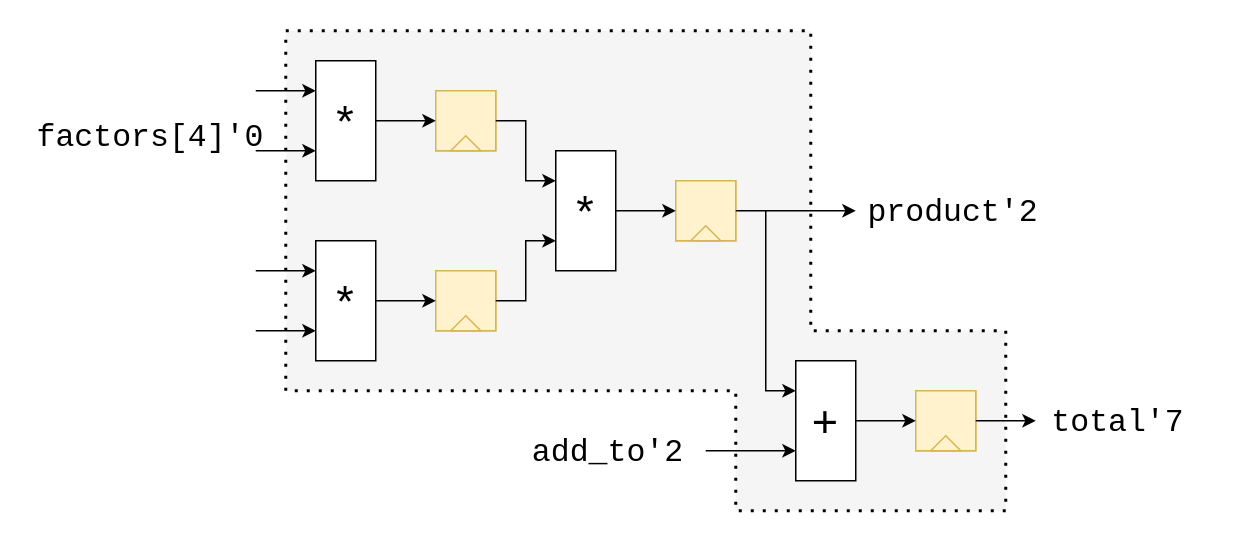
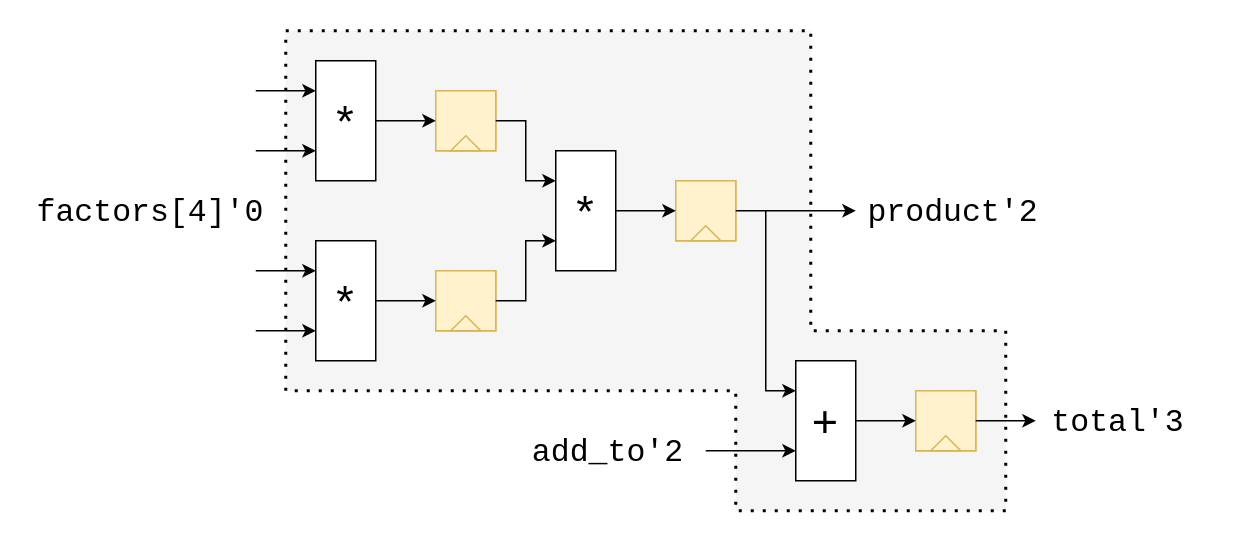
node "factors[4]'0": moved (151, 136) -> (151, 211)
node "total'7": label "total'7" -> "total'3"
